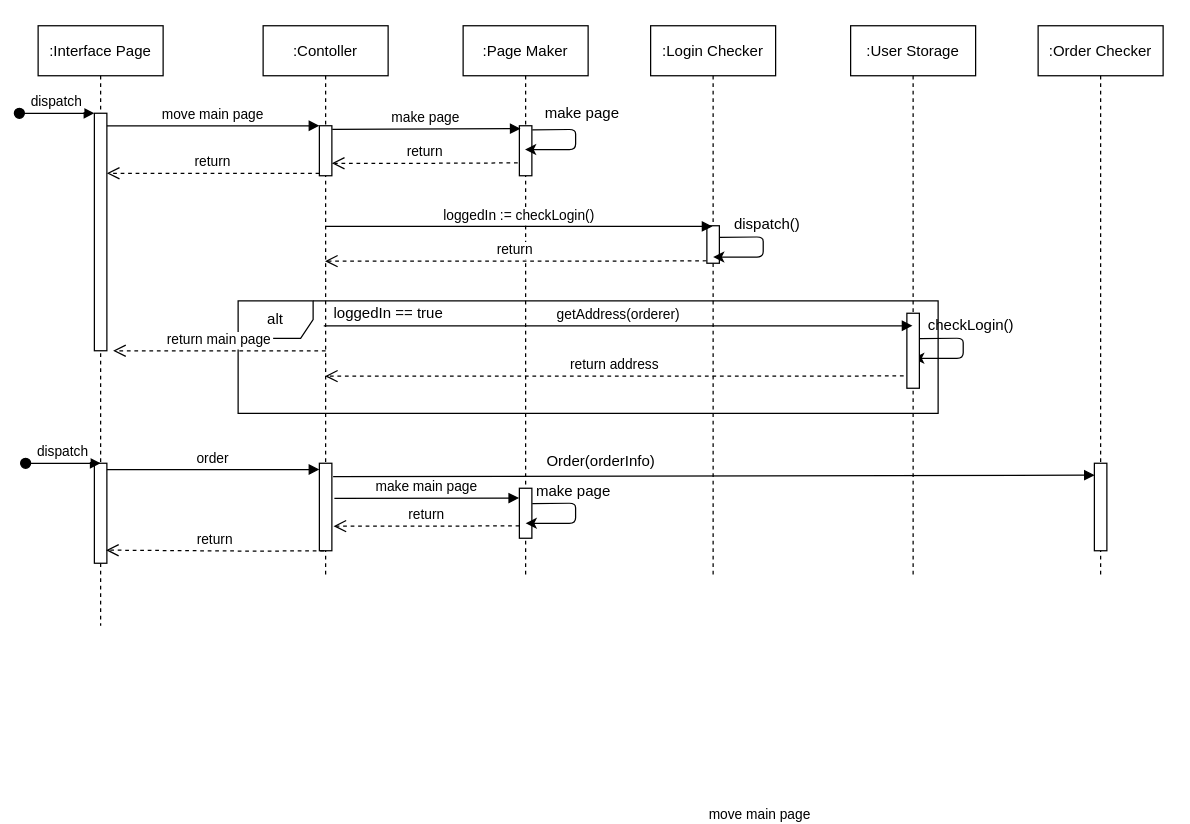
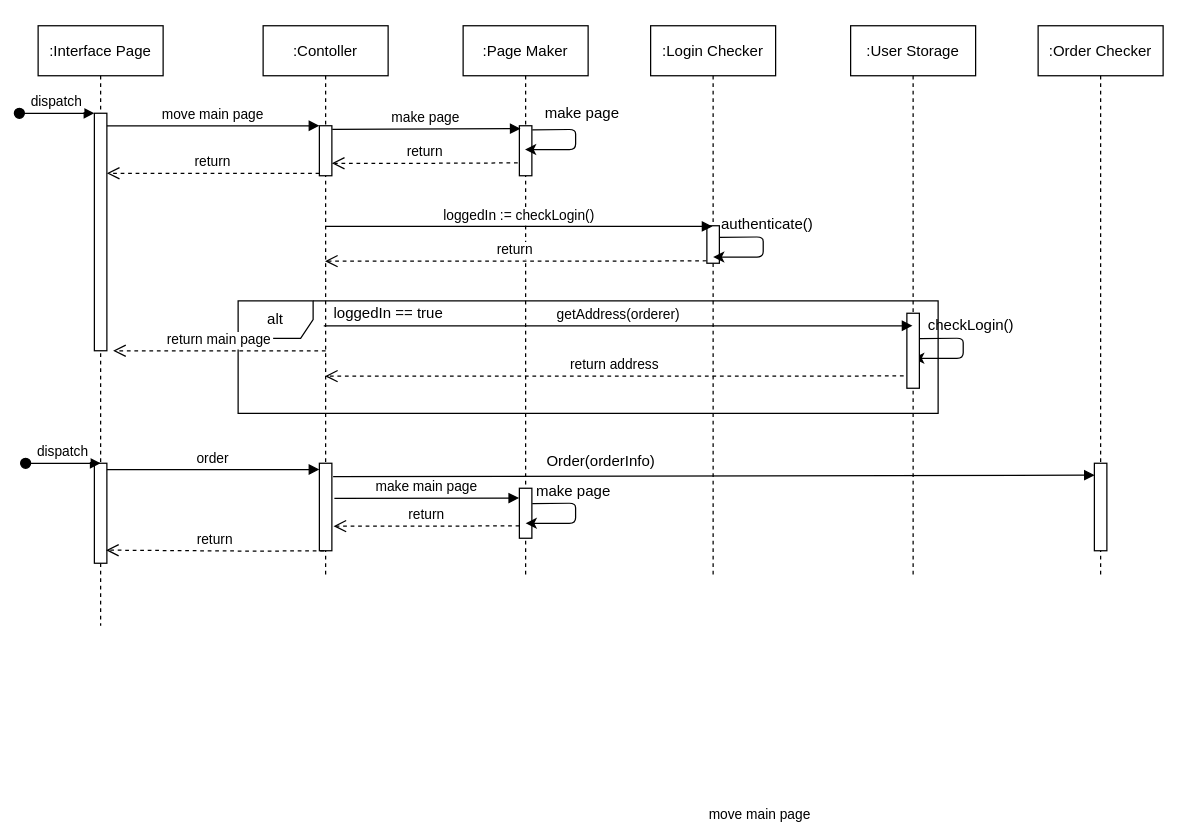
node "dispatch()": label "dispatch()" -> "authenticate()"
